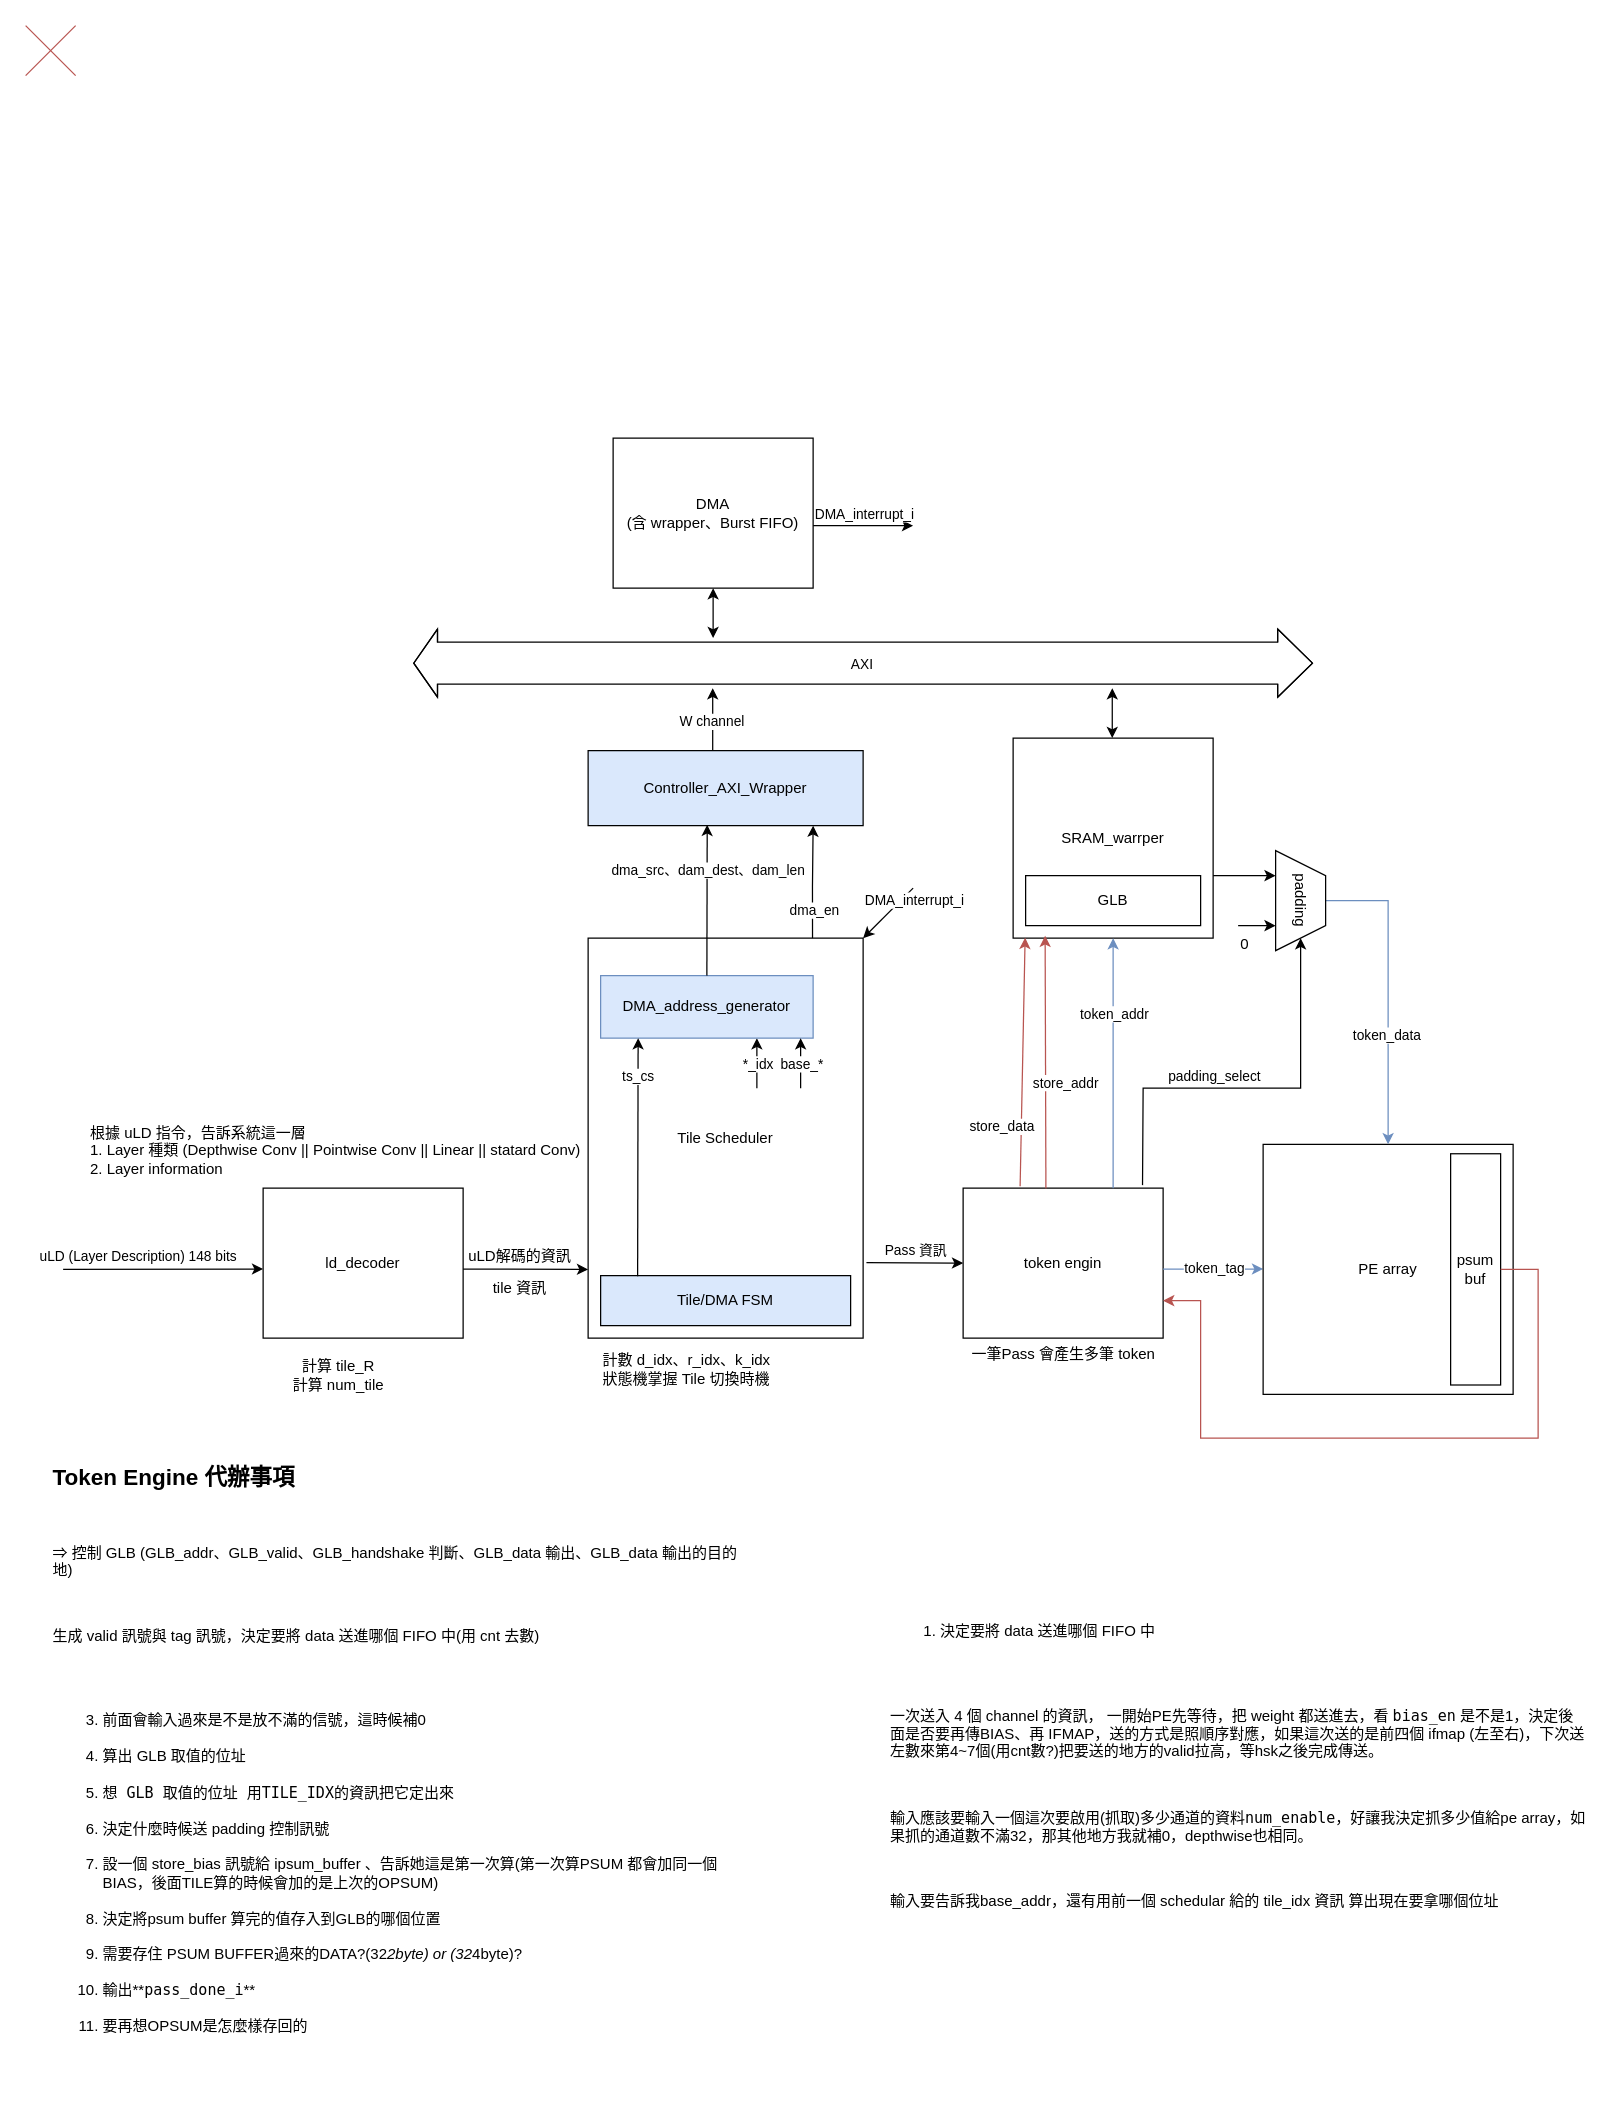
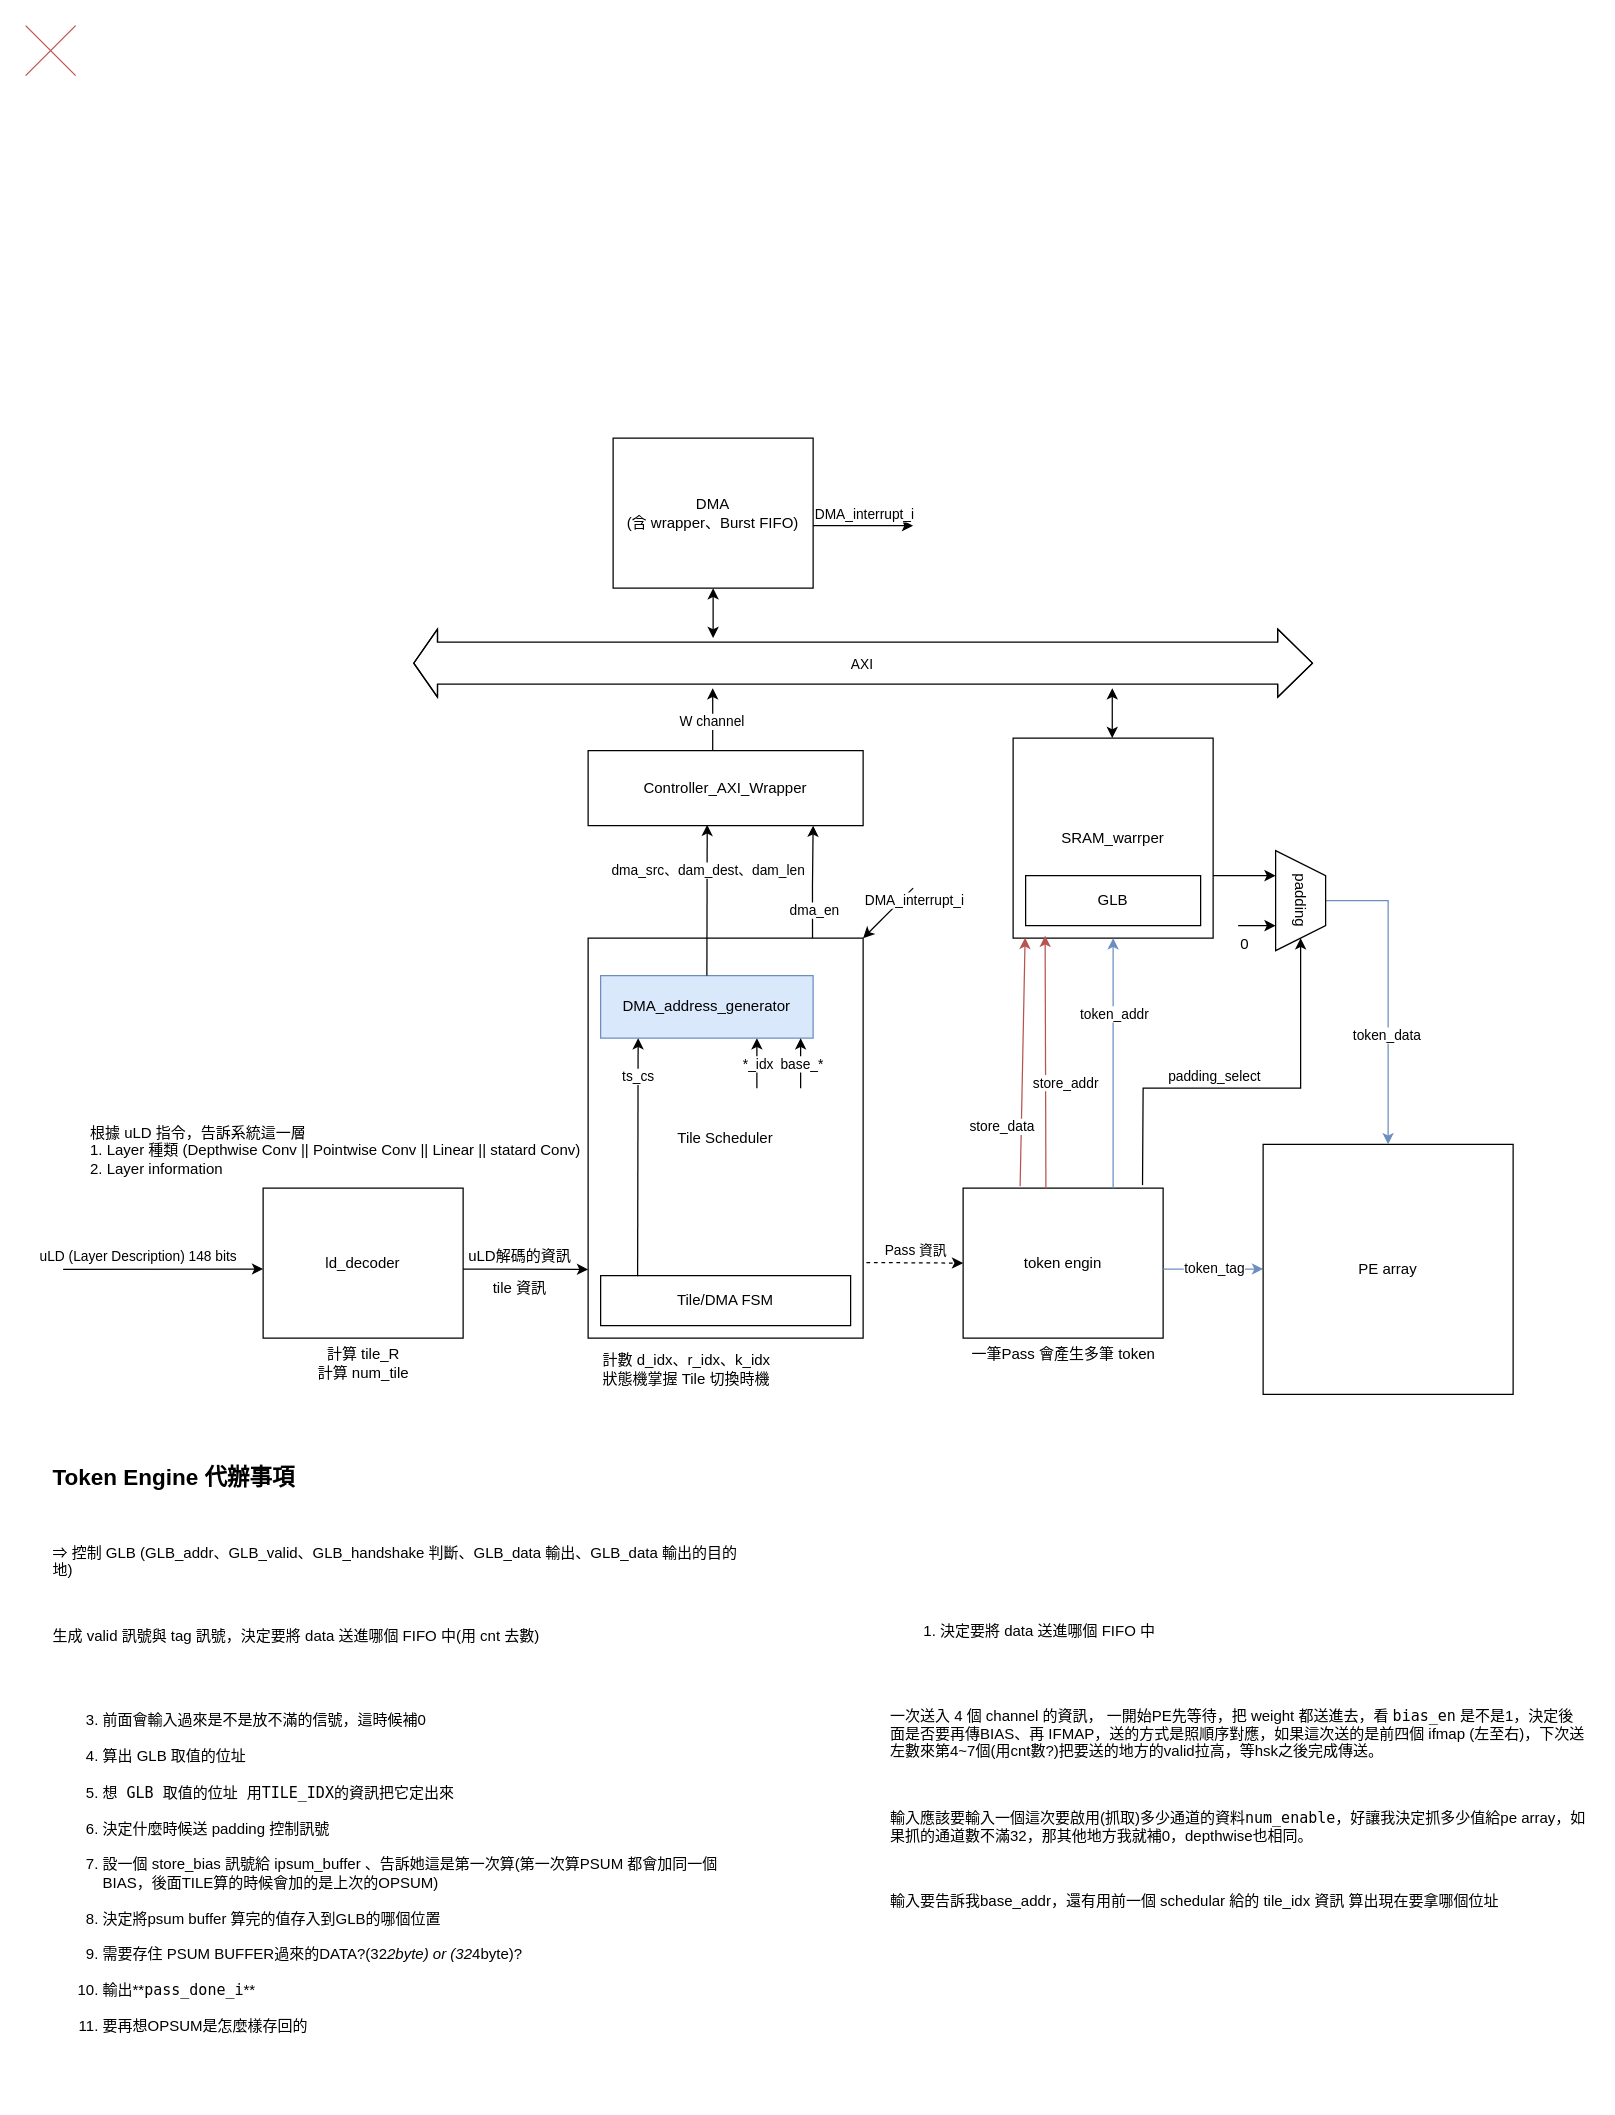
node "Controller_AXI_Wrapper": fillcolor #dae8fc -> #ffffff
edge "Tile Scheduler" -> "token engin": style solid -> dashed
node "psum buf": removed
node "Tile/DMA FSM": fillcolor #dae8fc -> #ffffff
node "計算 tile_R 計算 num_tile": moved (338, 1376) -> (363, 1363)
edge "psum buf" -> "token engin": removed
